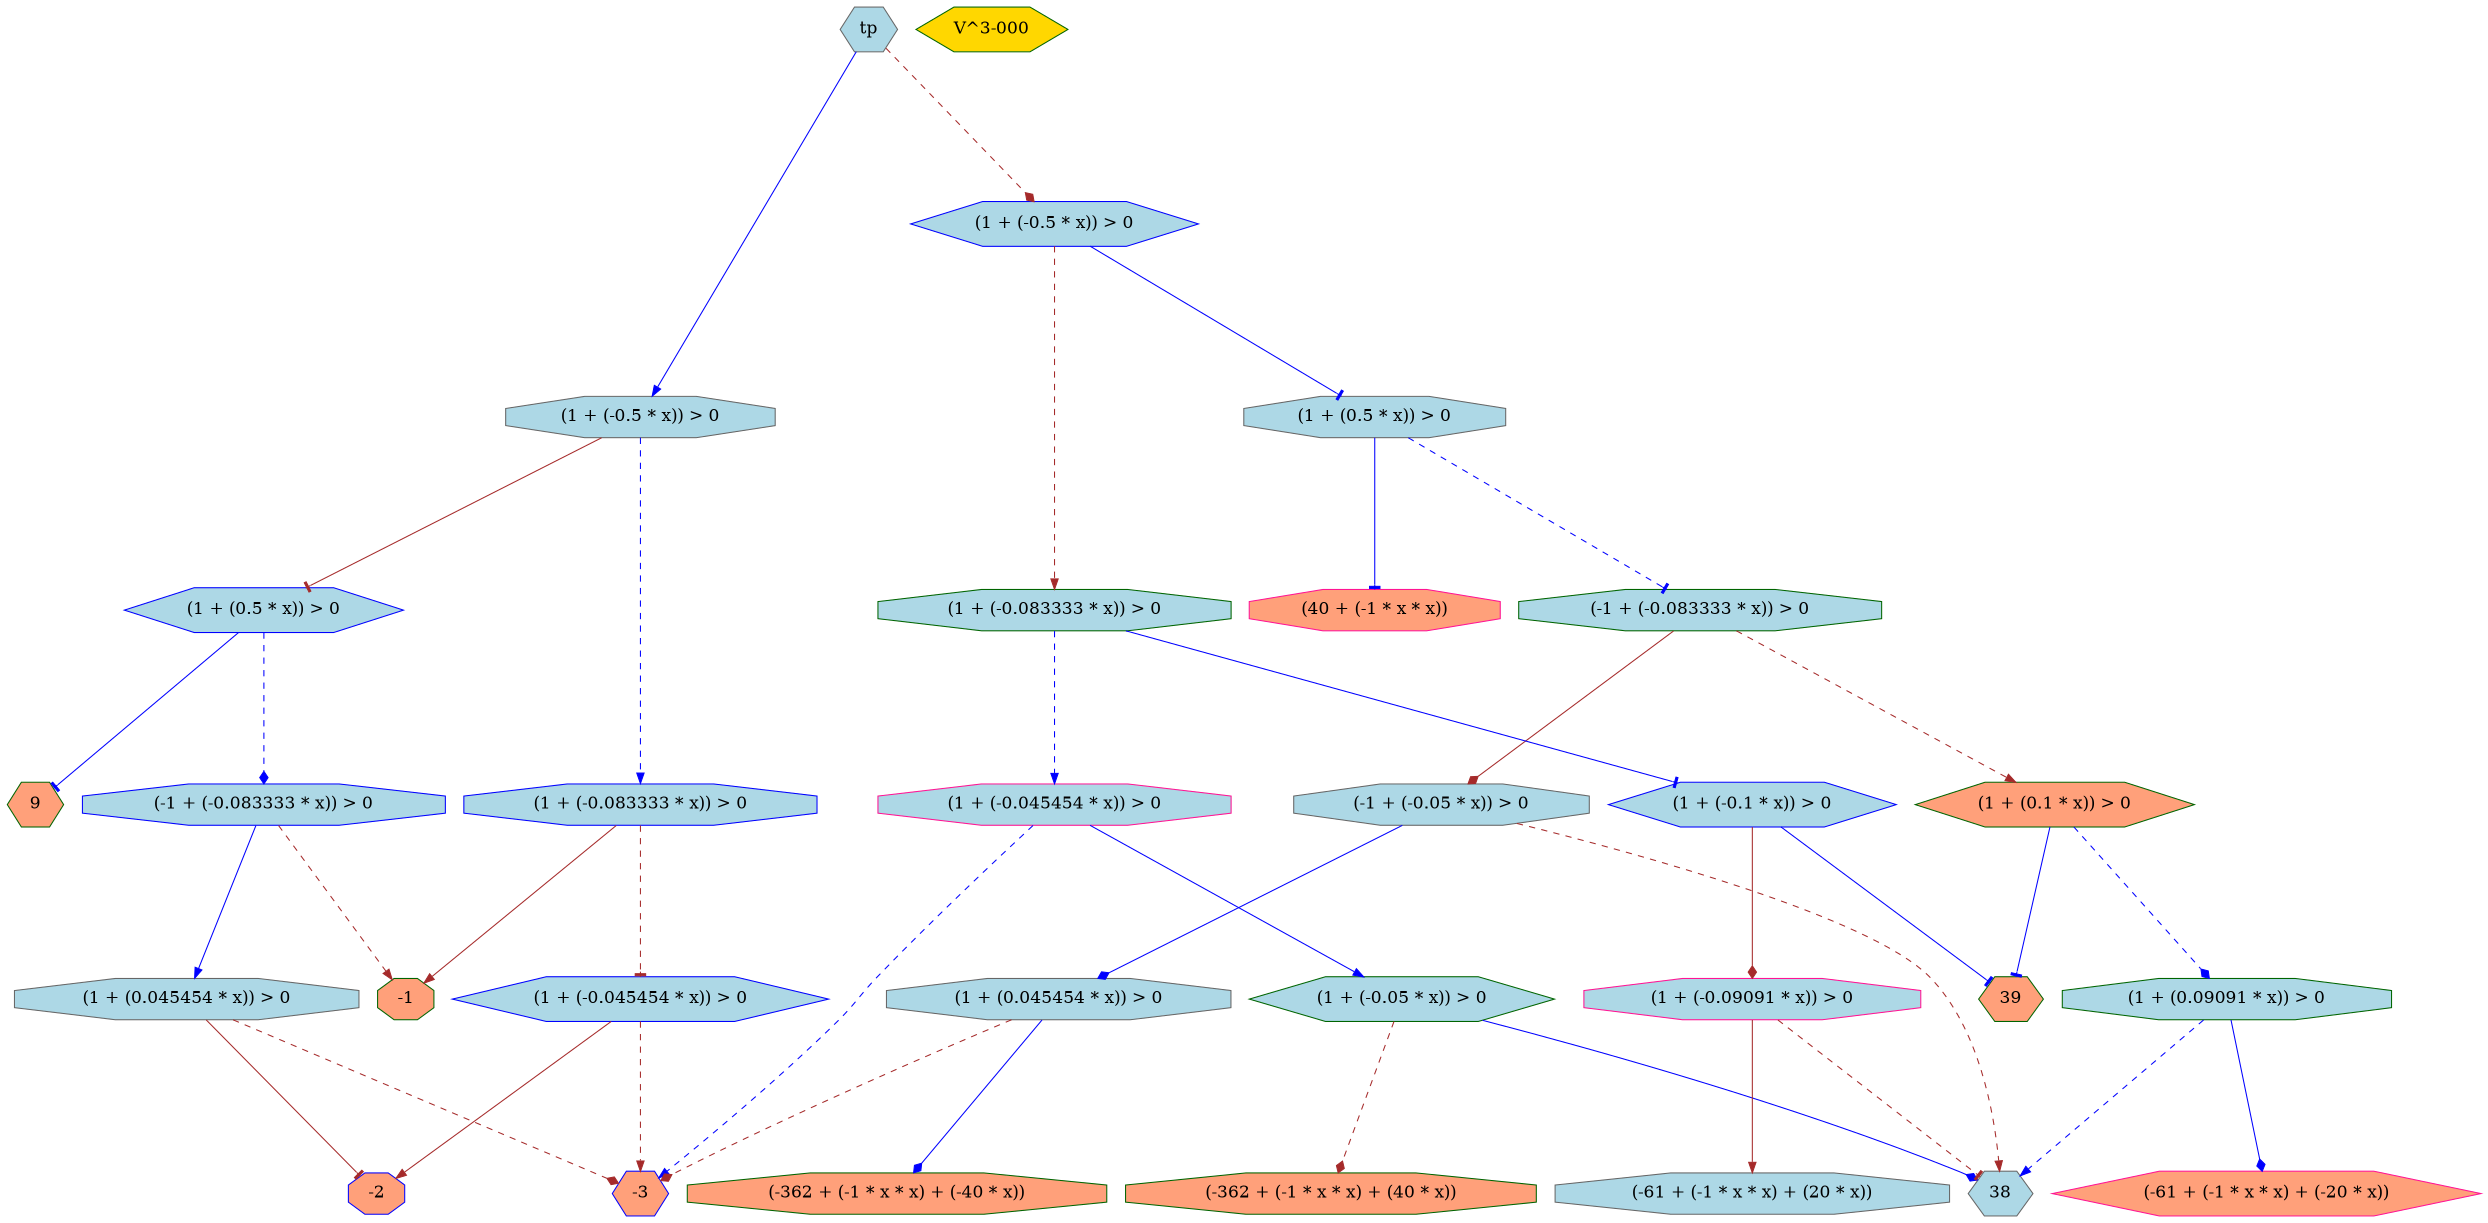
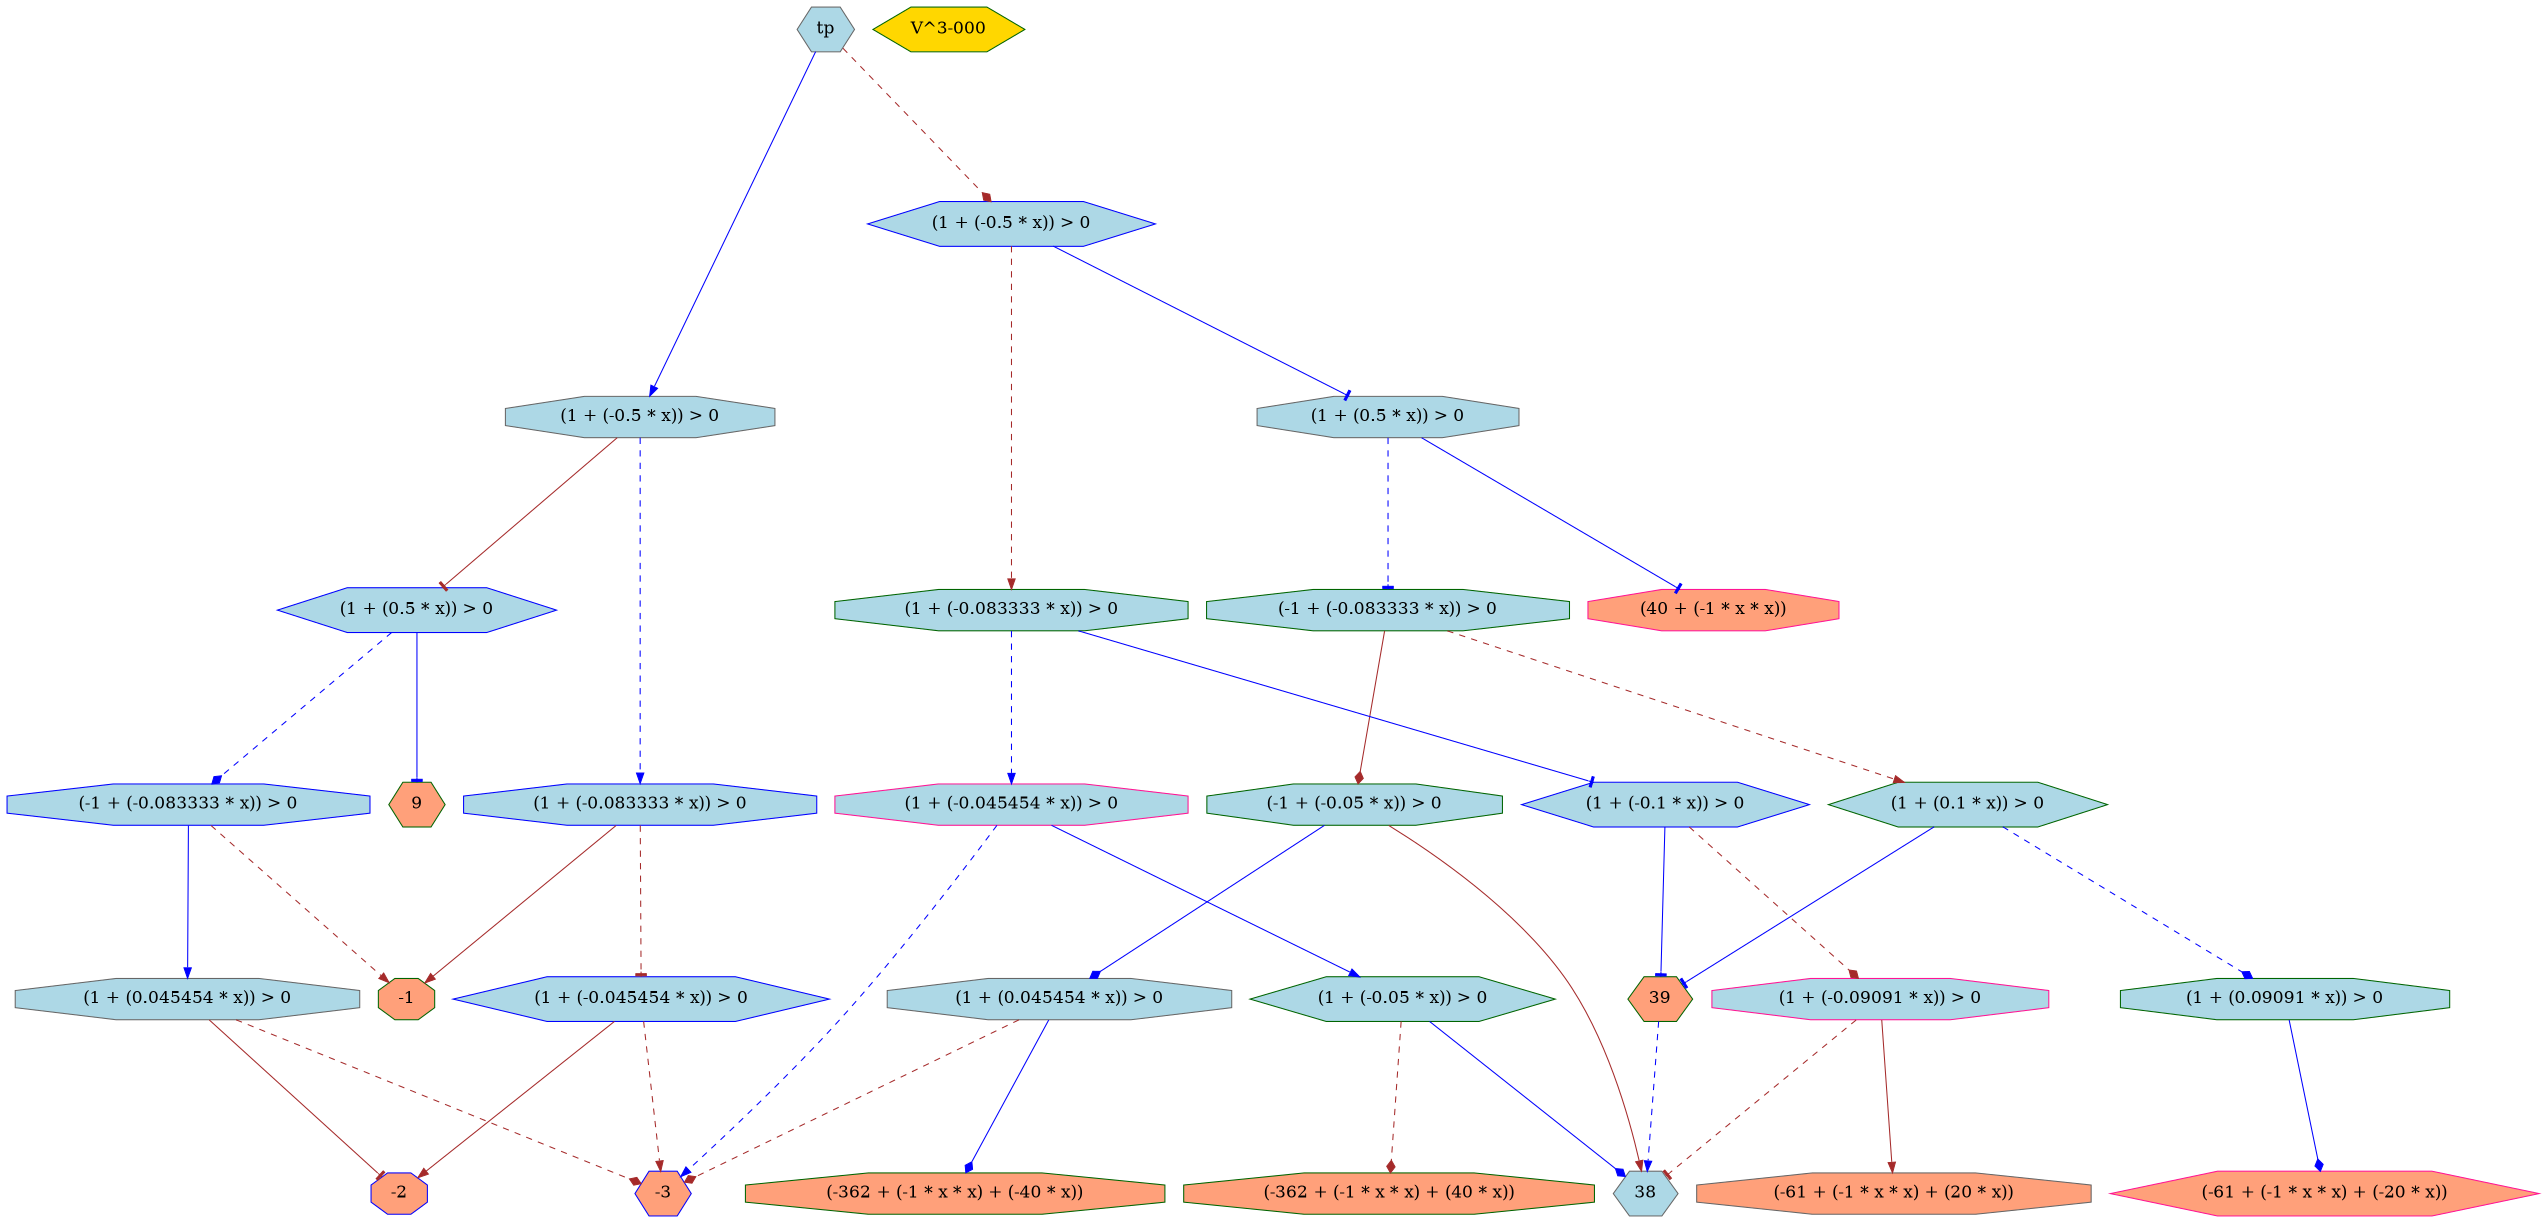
node "(-1 + (-0.05 * x)) > 0": color gray40 -> darkgreen
node "(1 + (0.1 * x)) > 0": fillcolor lightsalmon -> lightblue
edge "(1 + (-0.1 * x)) > 0" -> "(1 + (-0.09091 * x)) > 0": style solid -> dashed
edge "(-1 + (-0.05 * x)) > 0" -> "38": style dashed -> solid
edge "(1 + (0.09091 * x)) > 0" -> "38": now "39" -> "38"
node "(-61 + (-1 * x * x) + (20 * x))": fillcolor lightblue -> lightsalmon
